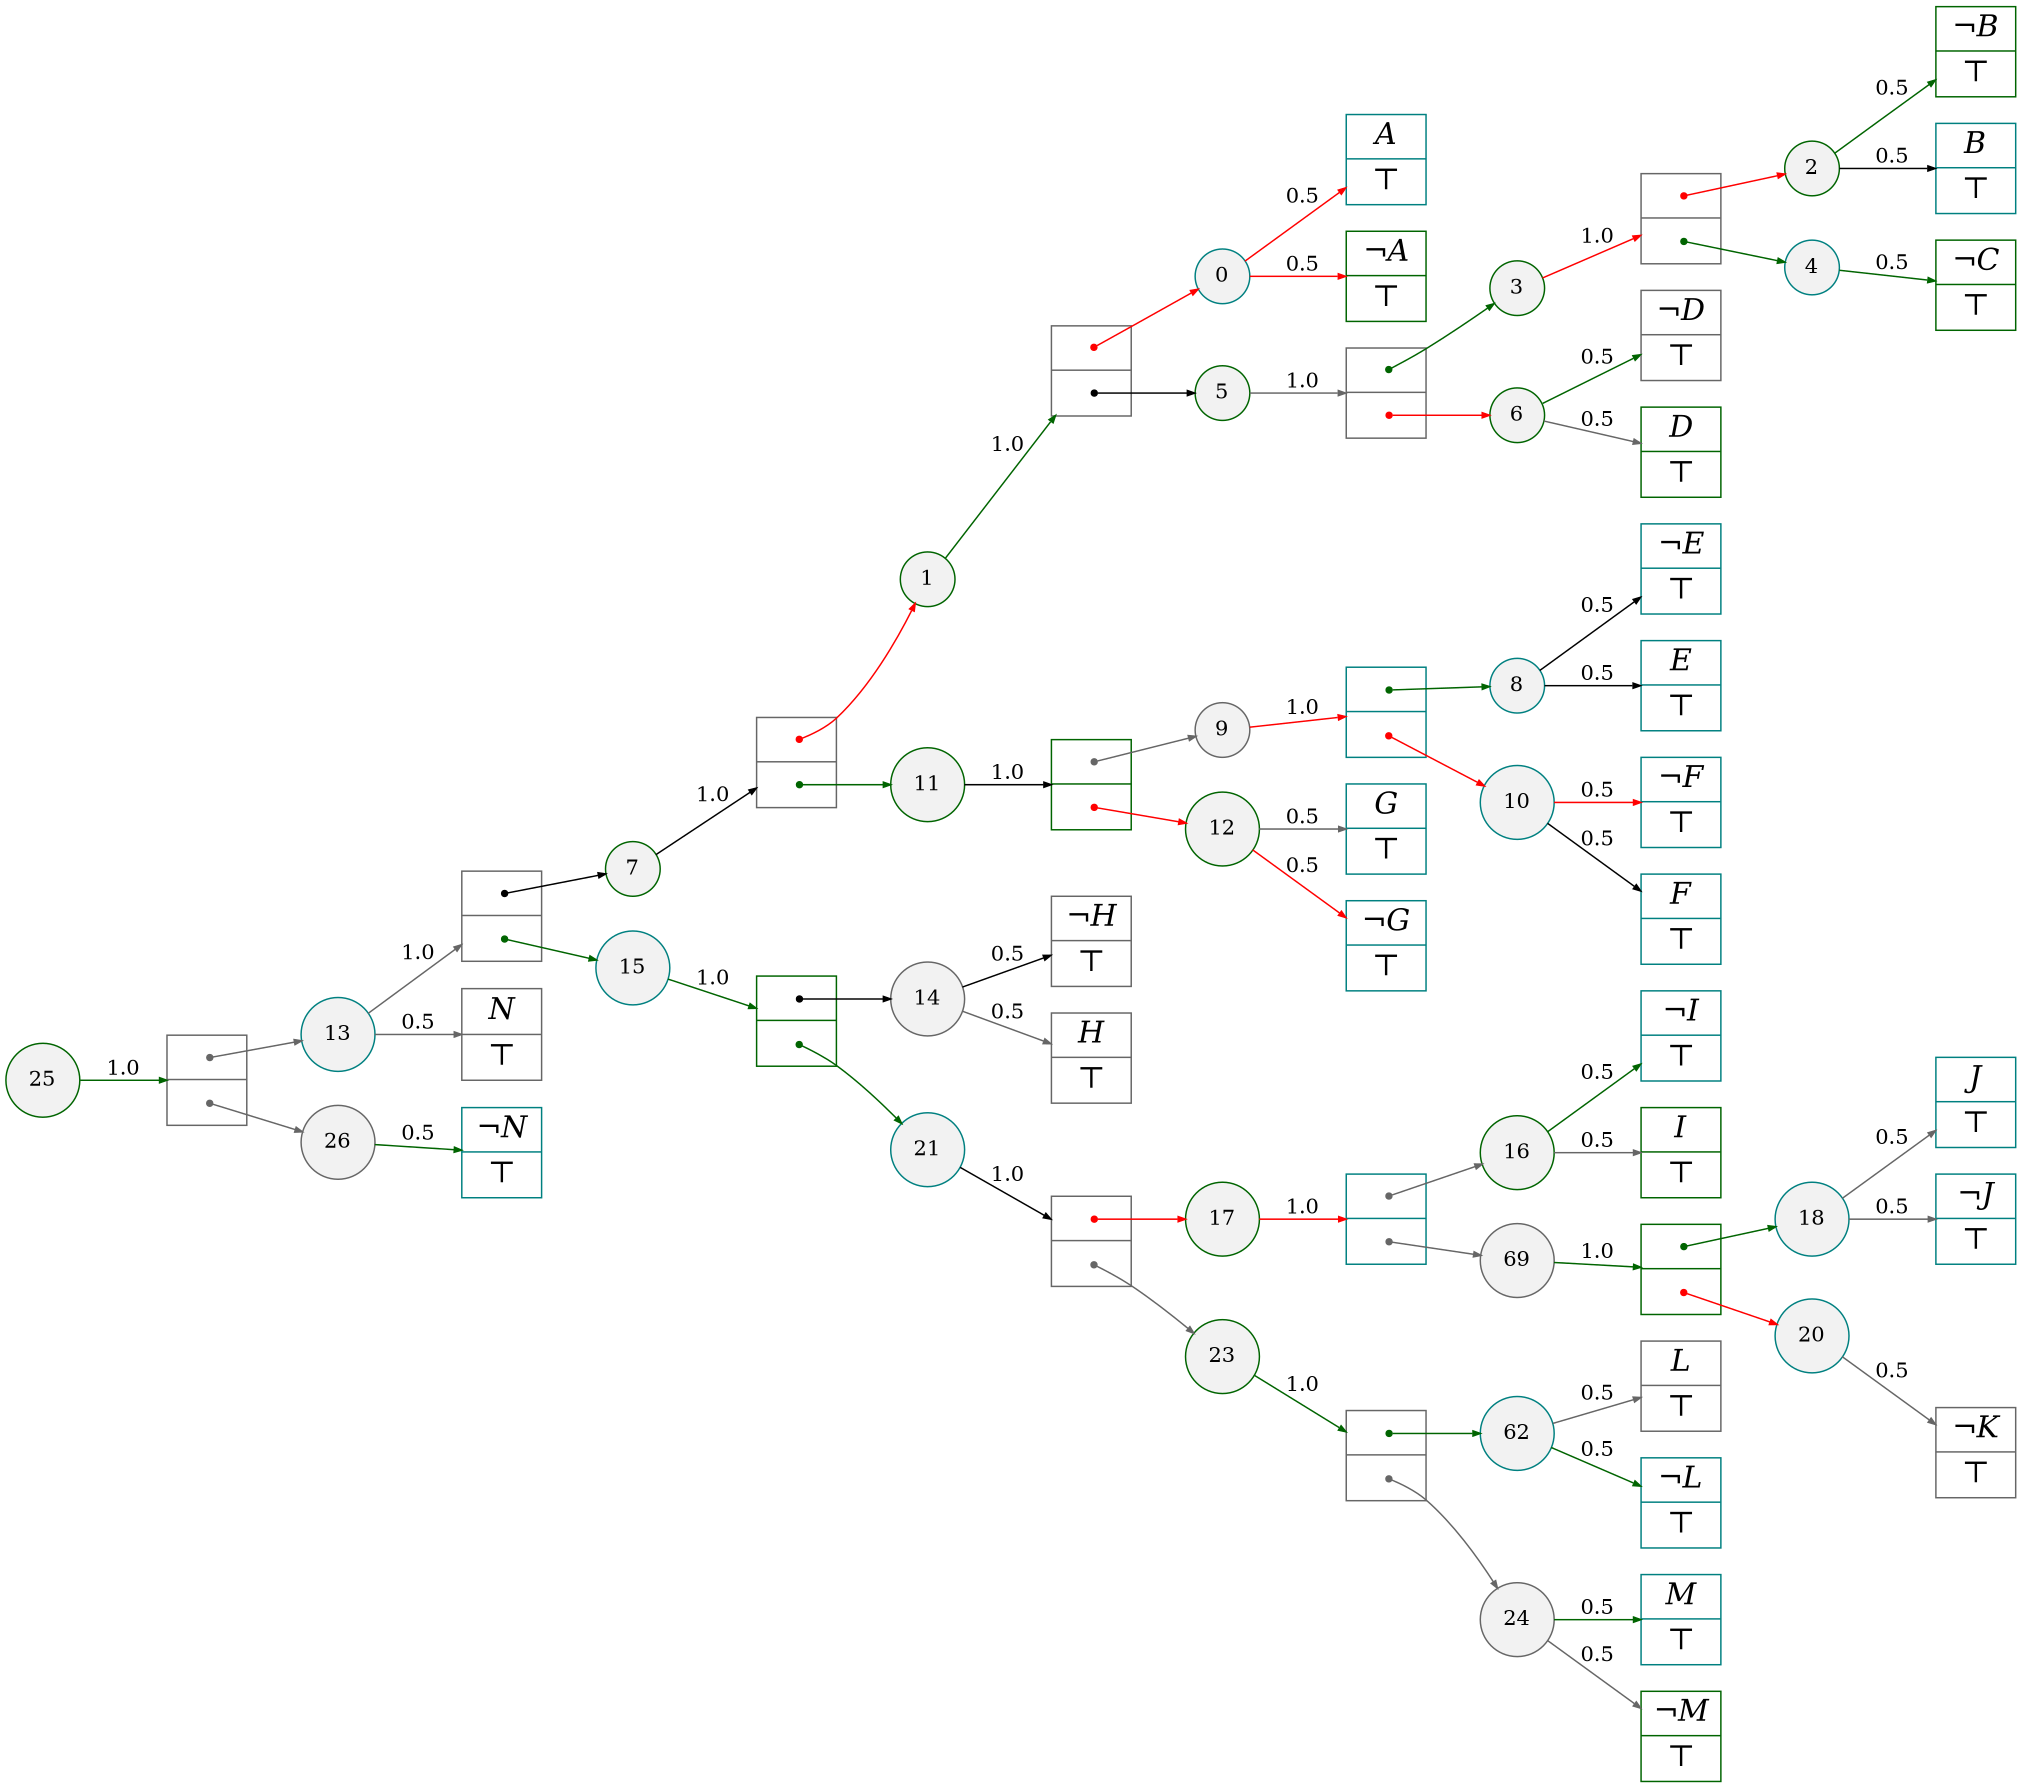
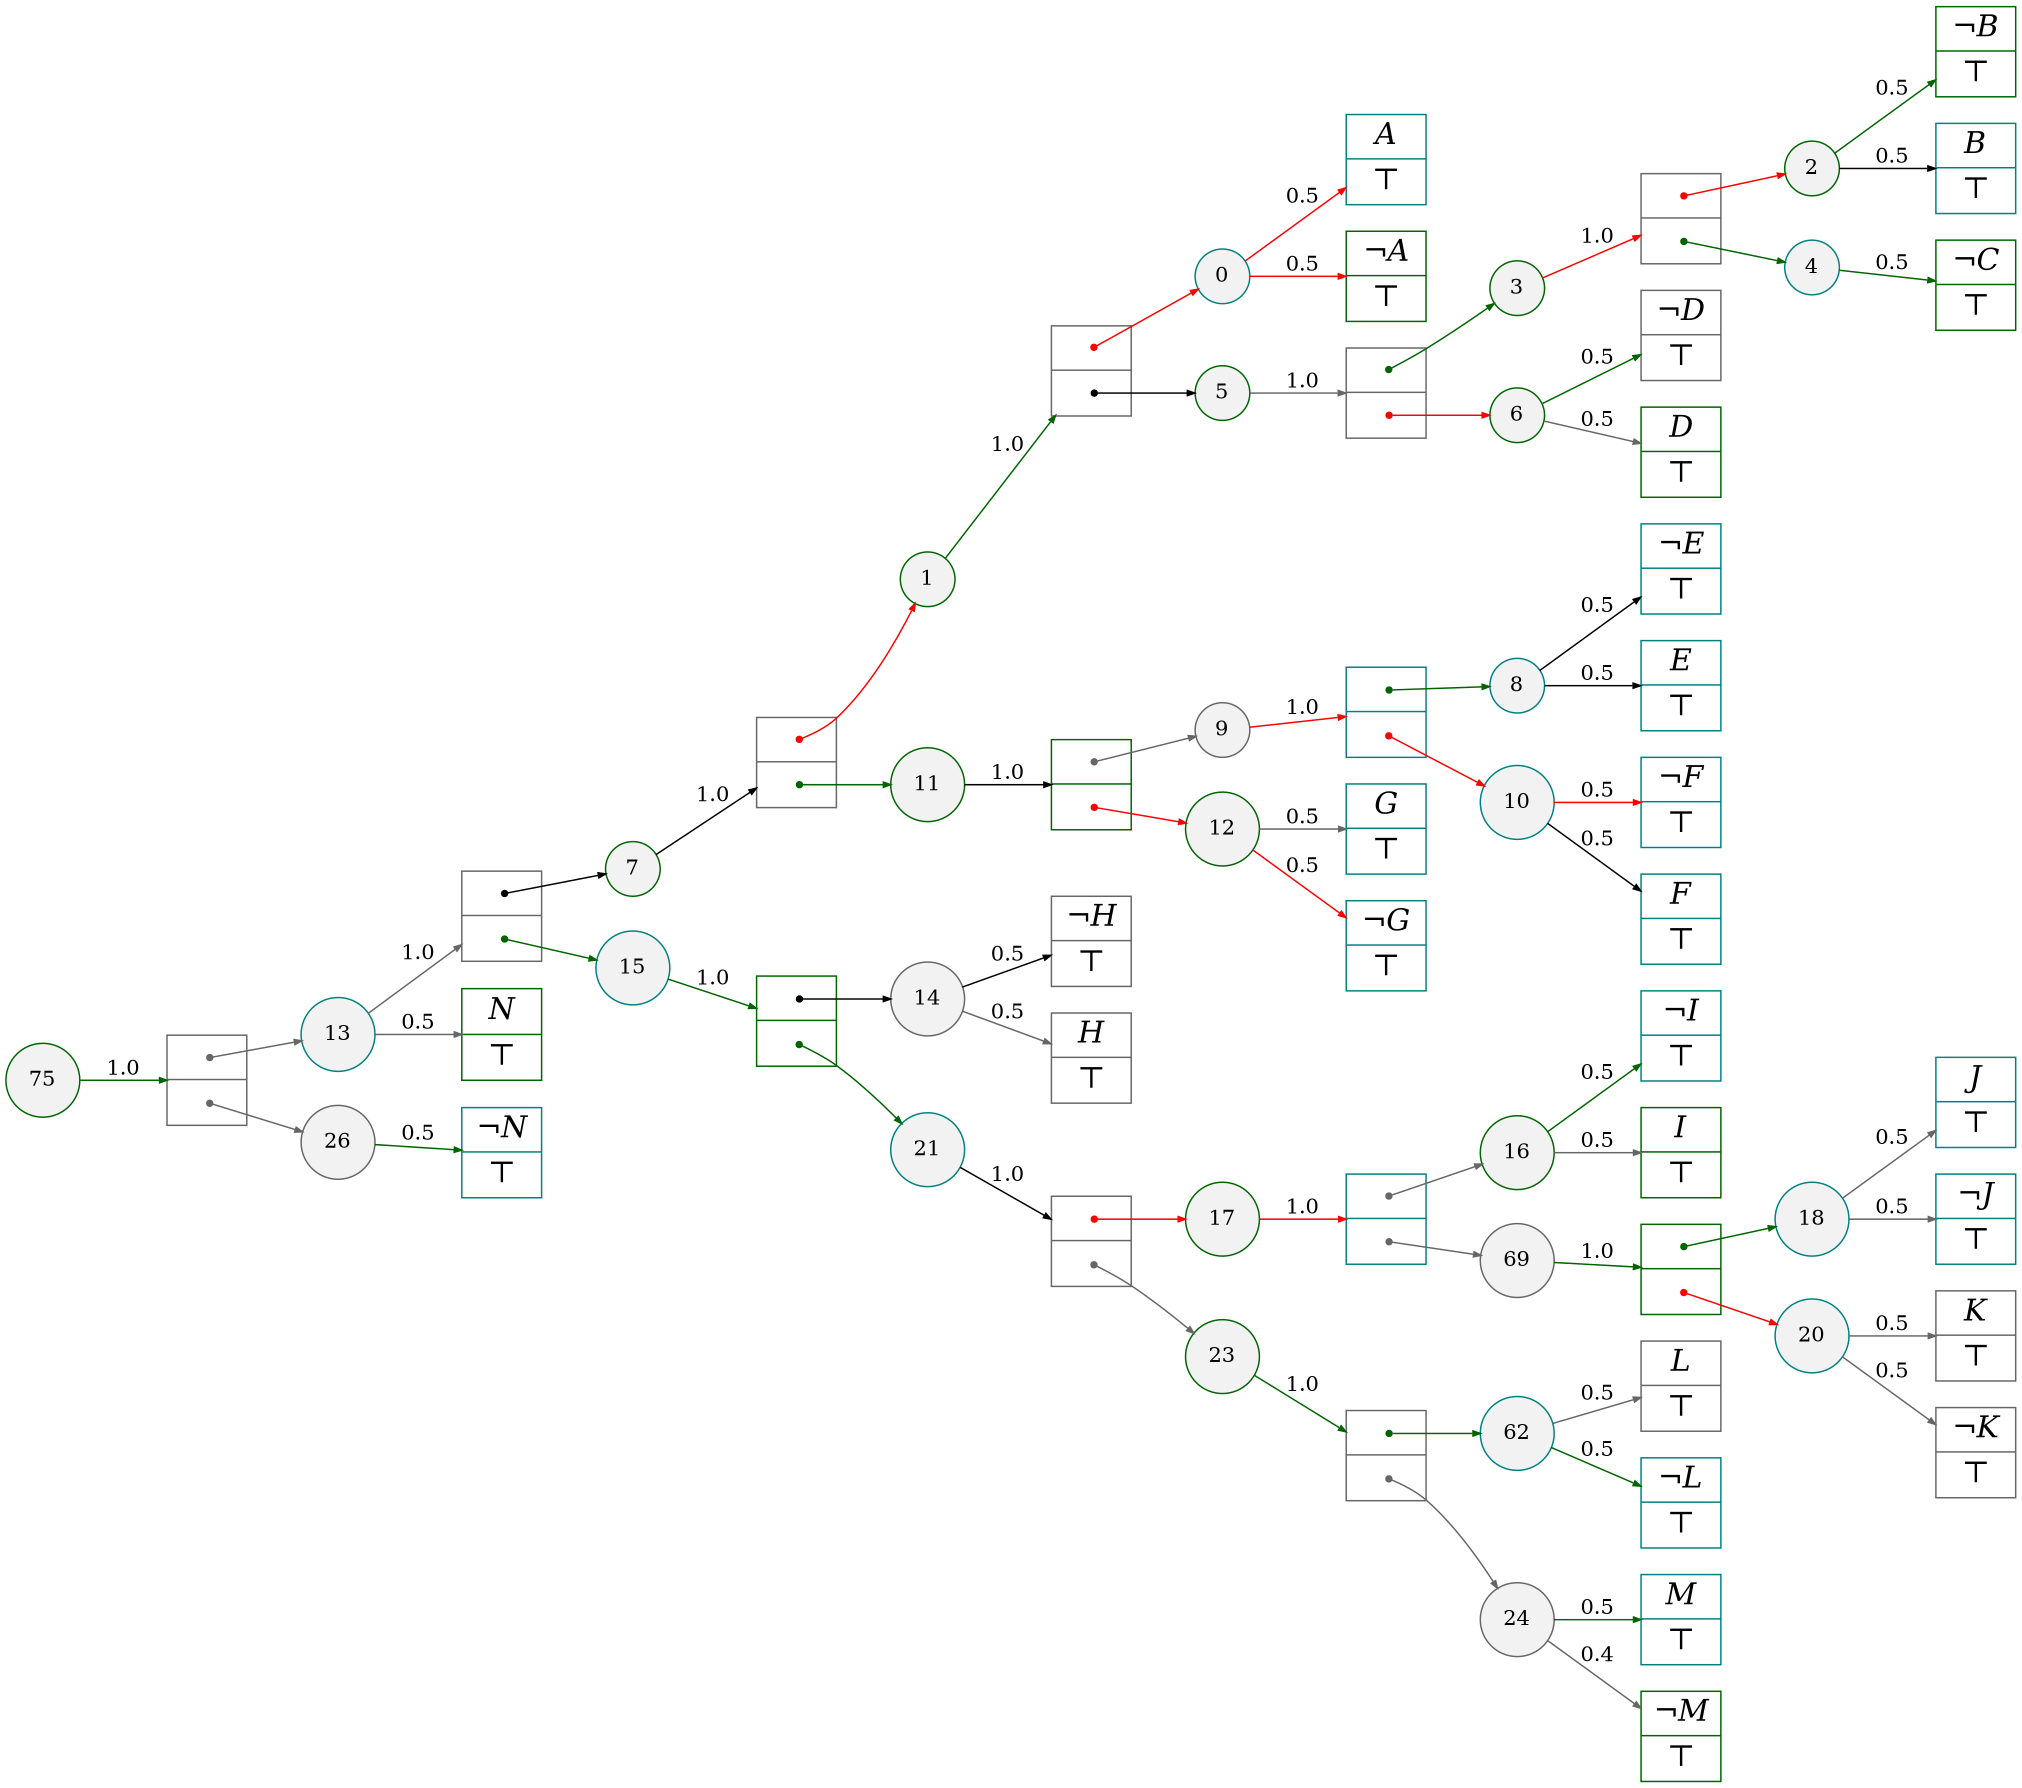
node "N": color gray40 -> darkgreen
node "25": label "25" -> "75"
node "K": added
edge "24" -> "¬M": label "0.5" -> "0.4"
